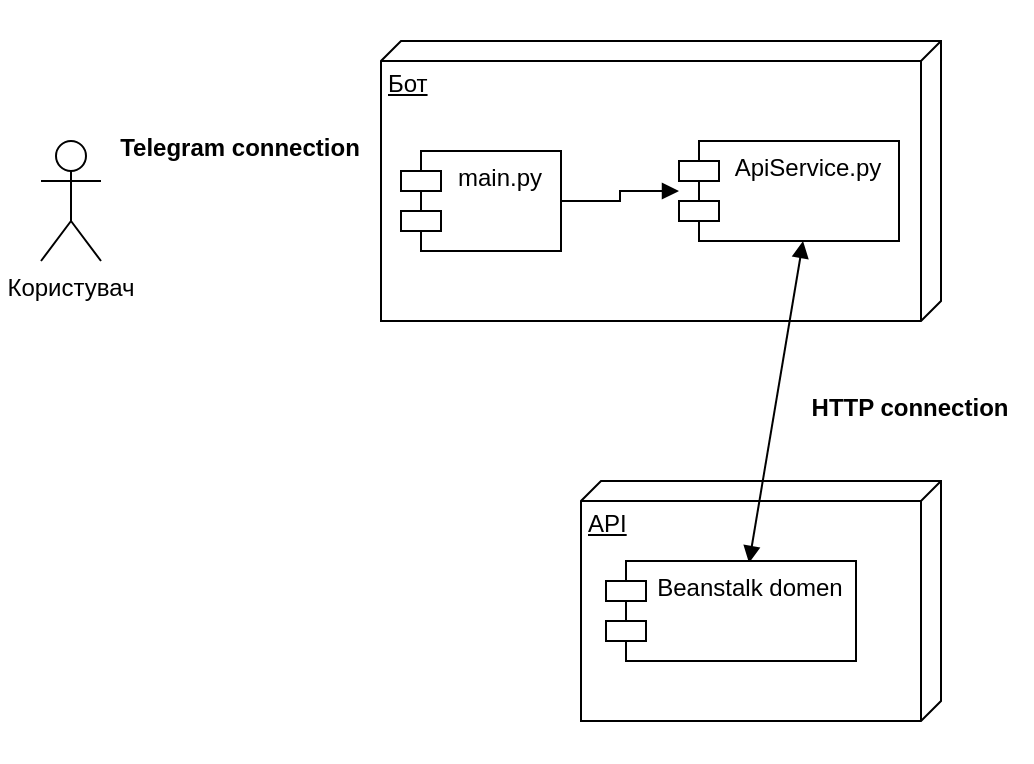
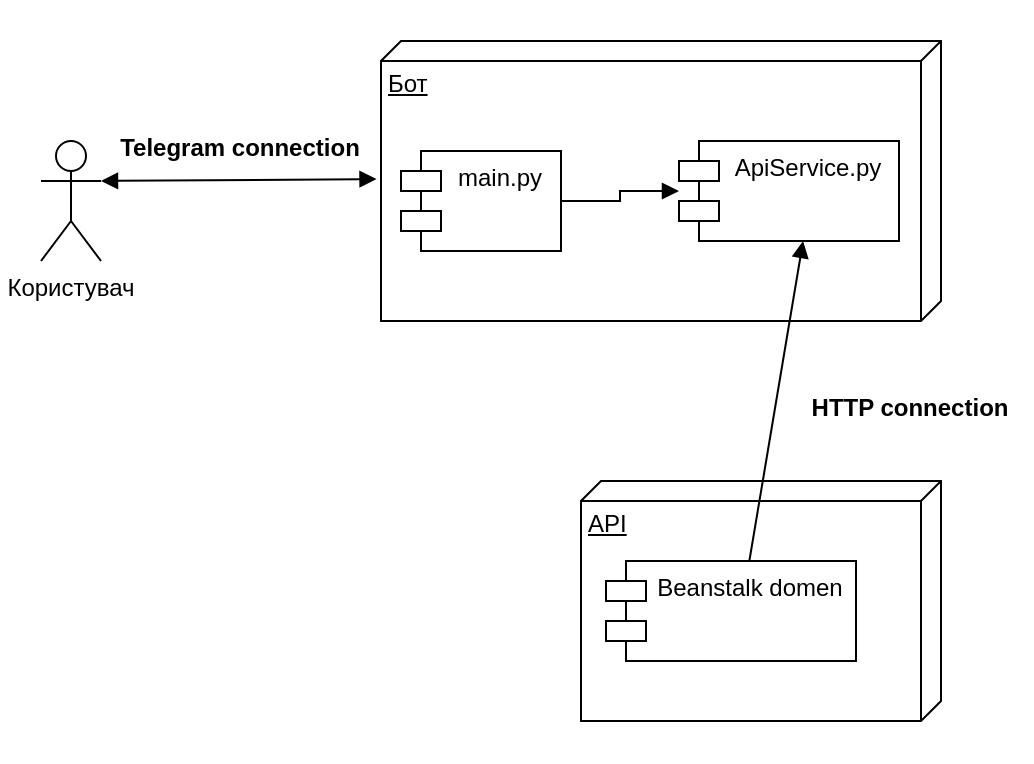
edge "Бот" -- "Користувач": added
edge "ApiService.py" -- "Beanstalk domen": arrowhead block -> none
